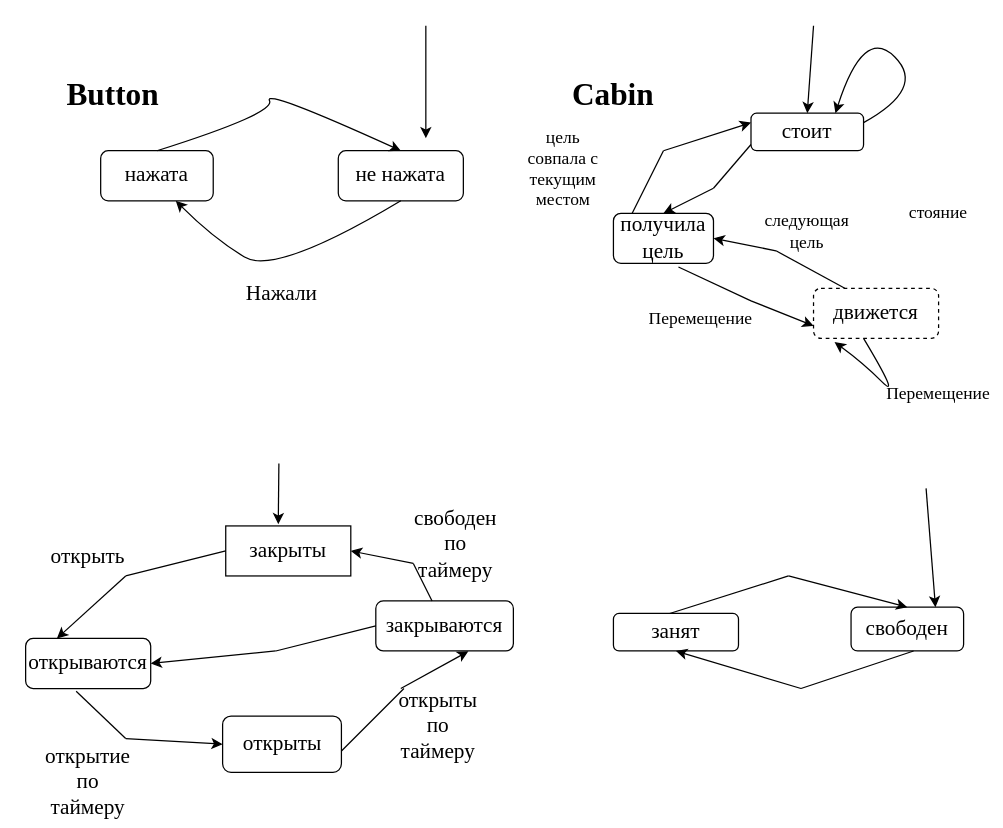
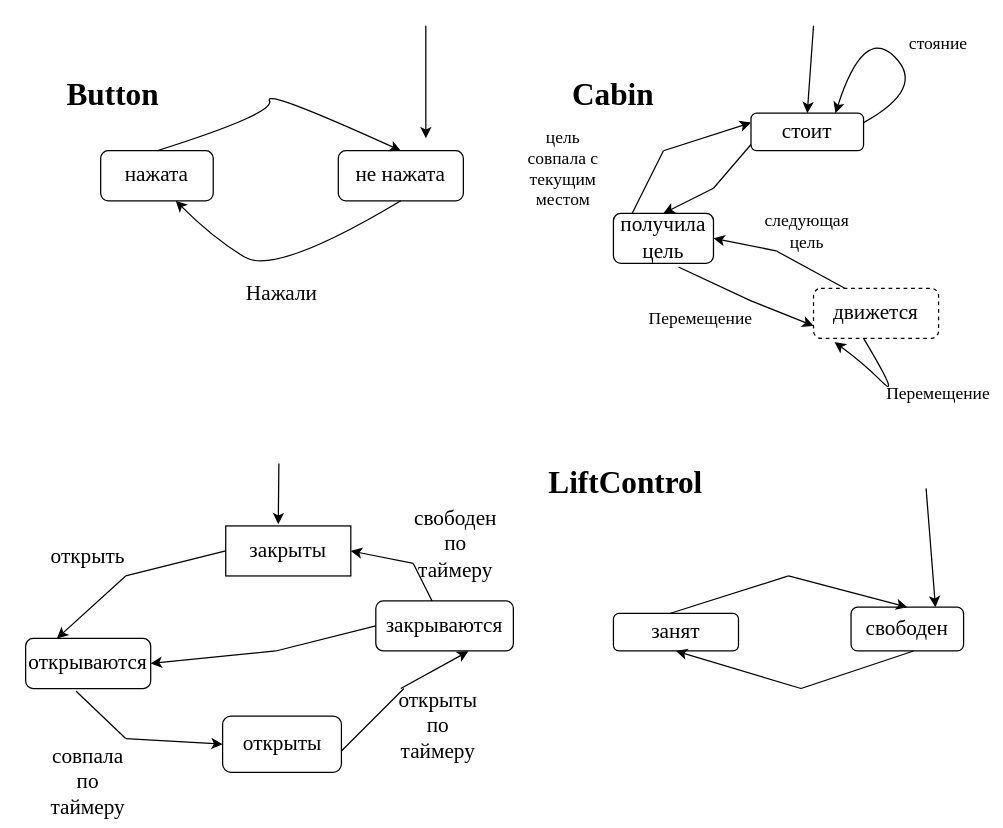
node "стояние": moved (938, 213) -> (938, 44)
node "LiftControl": added
node "открытие по таймеру": label "открытие по таймеру" -> "совпала по таймеру"
